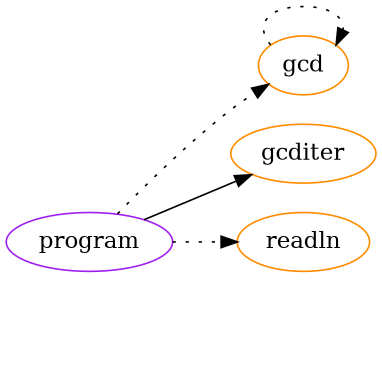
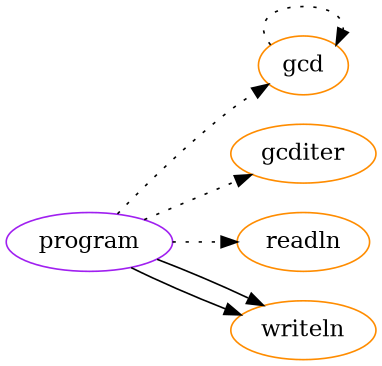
edge "program" -> "gcditer": style solid -> dotted
node "writeln": added
